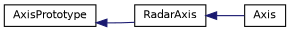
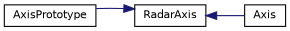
edge "RadarAxis" -> "AxisPrototype": reversed
